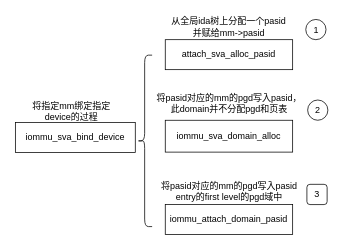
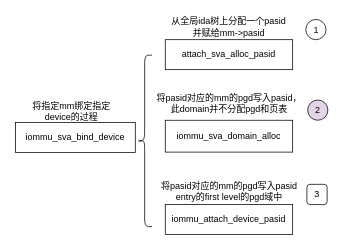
node "2": fillcolor #ffffff -> #e1d5e7
node "iommu_attach_domain_pasid": label "iommu_attach_domain_pasid" -> "iommu_attach_device_pasid"
